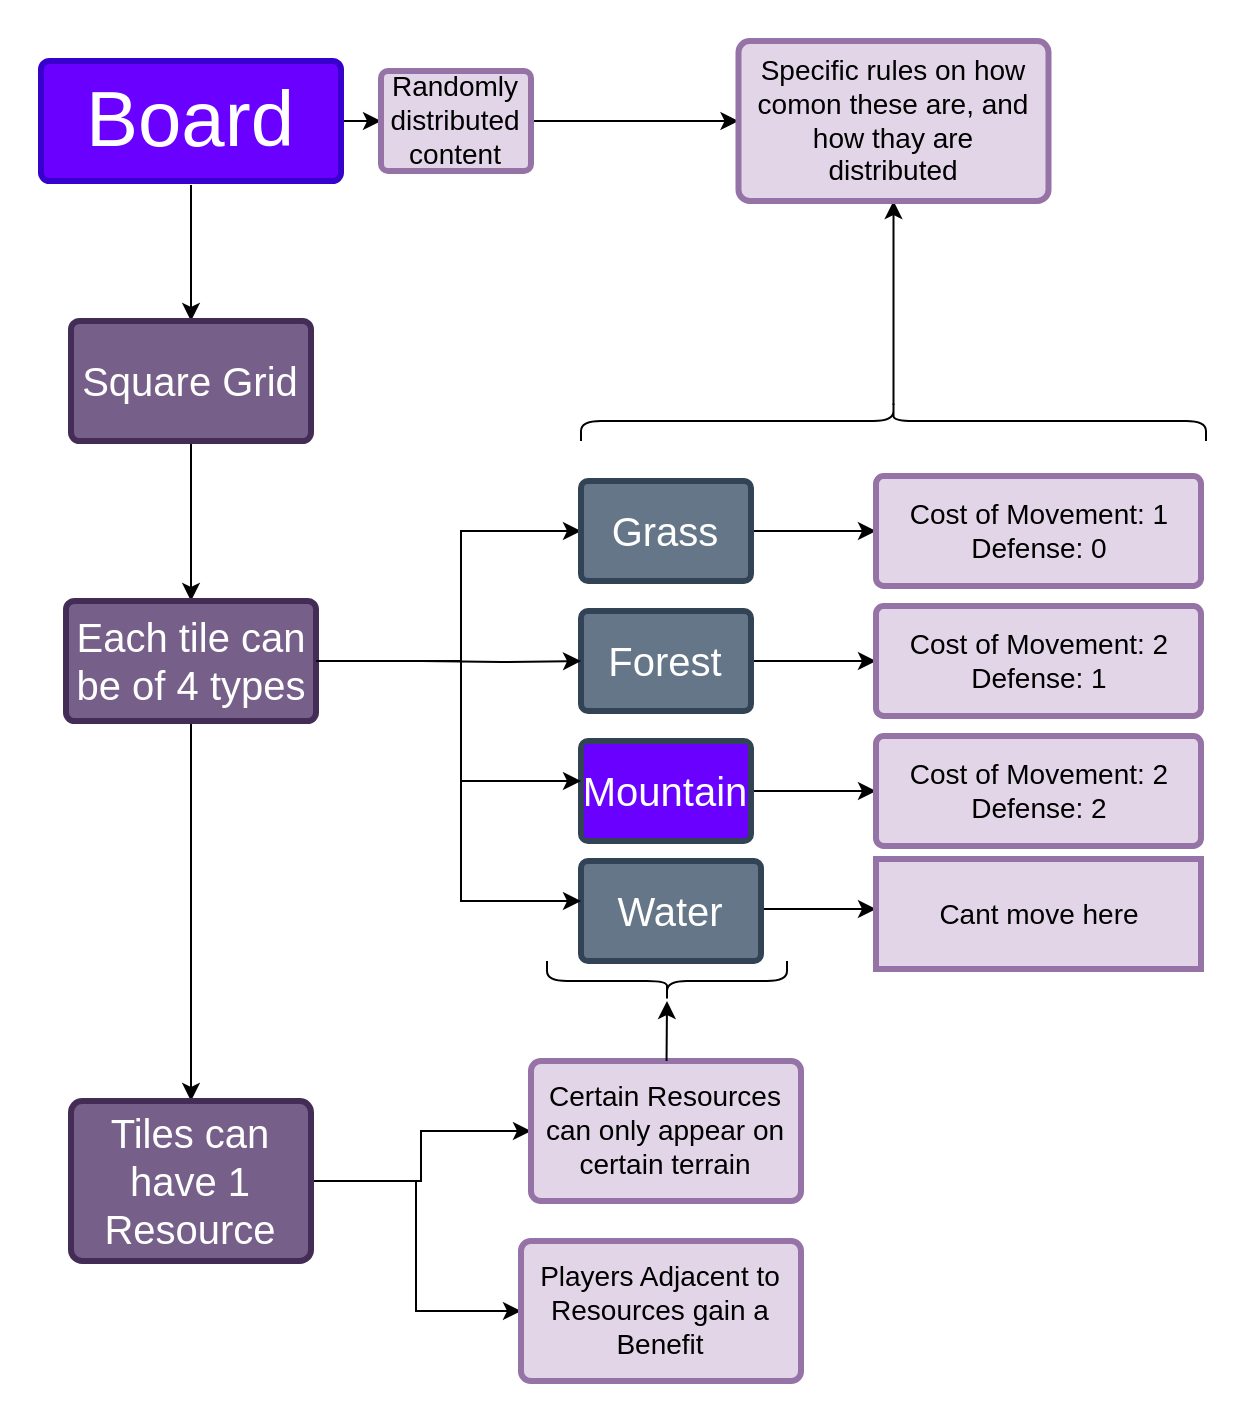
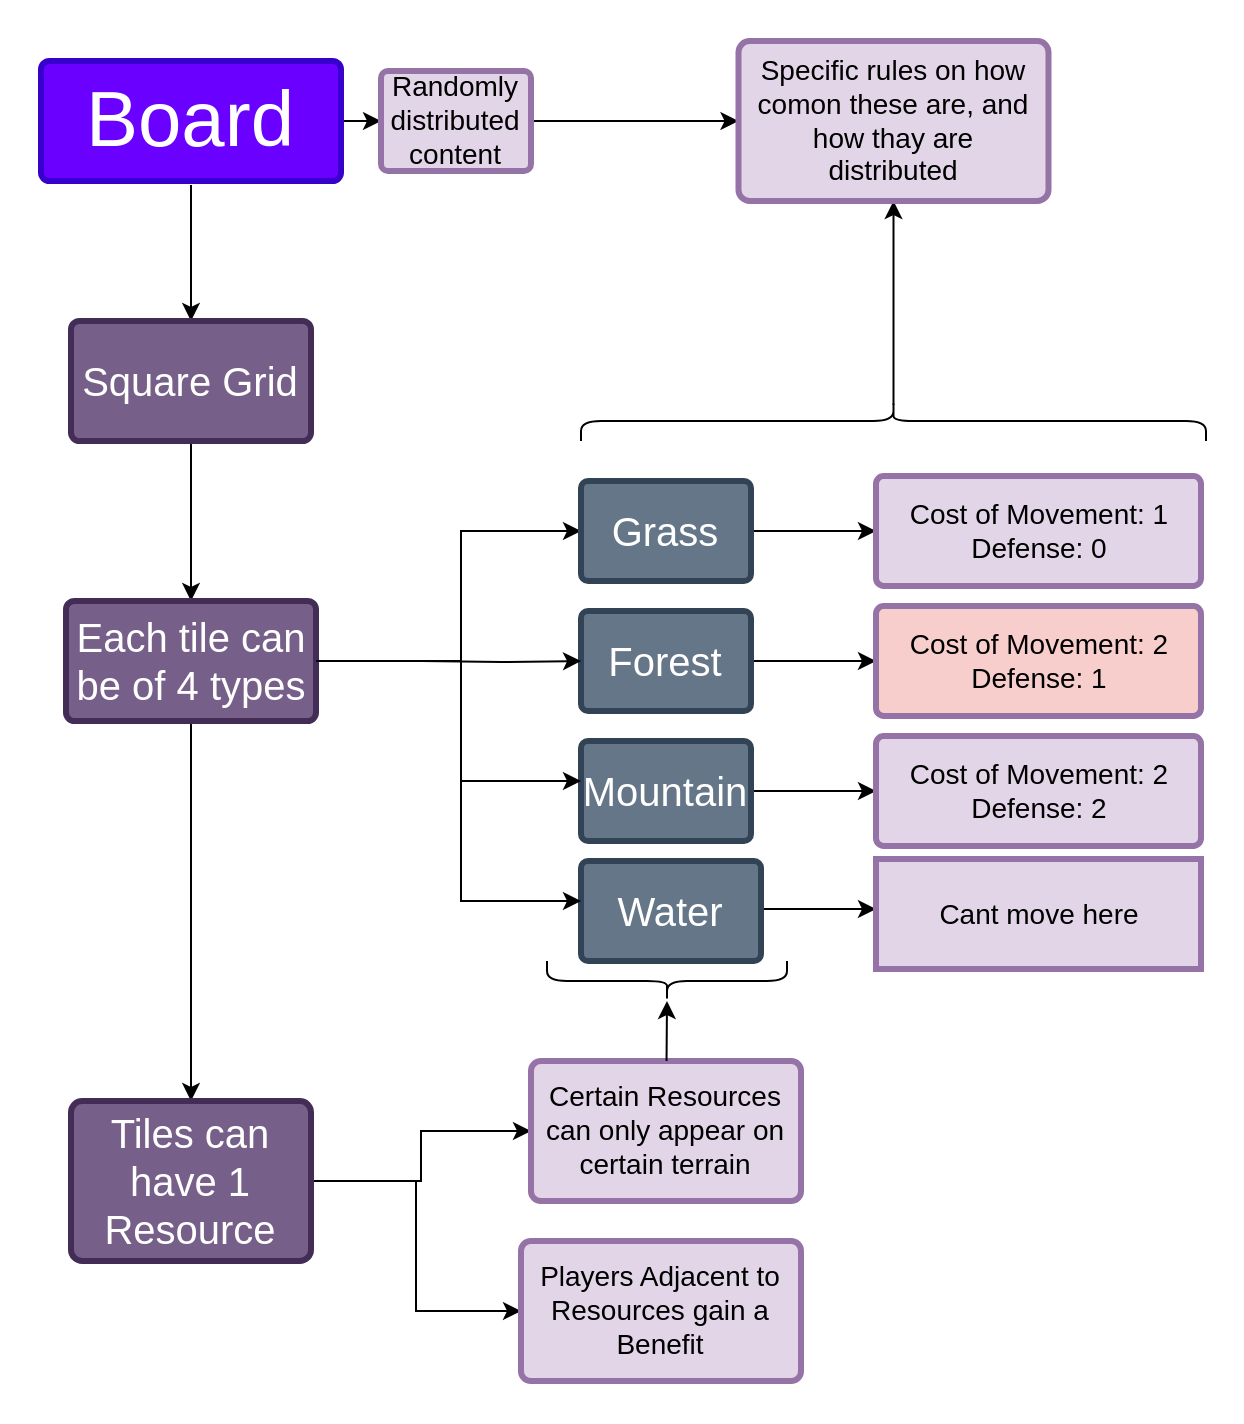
node "Cost of Movement: 2 Defense: 1": fillcolor #e1d5e7 -> #f8cecc
node "Mountain": fillcolor #6a00ff -> #647687
